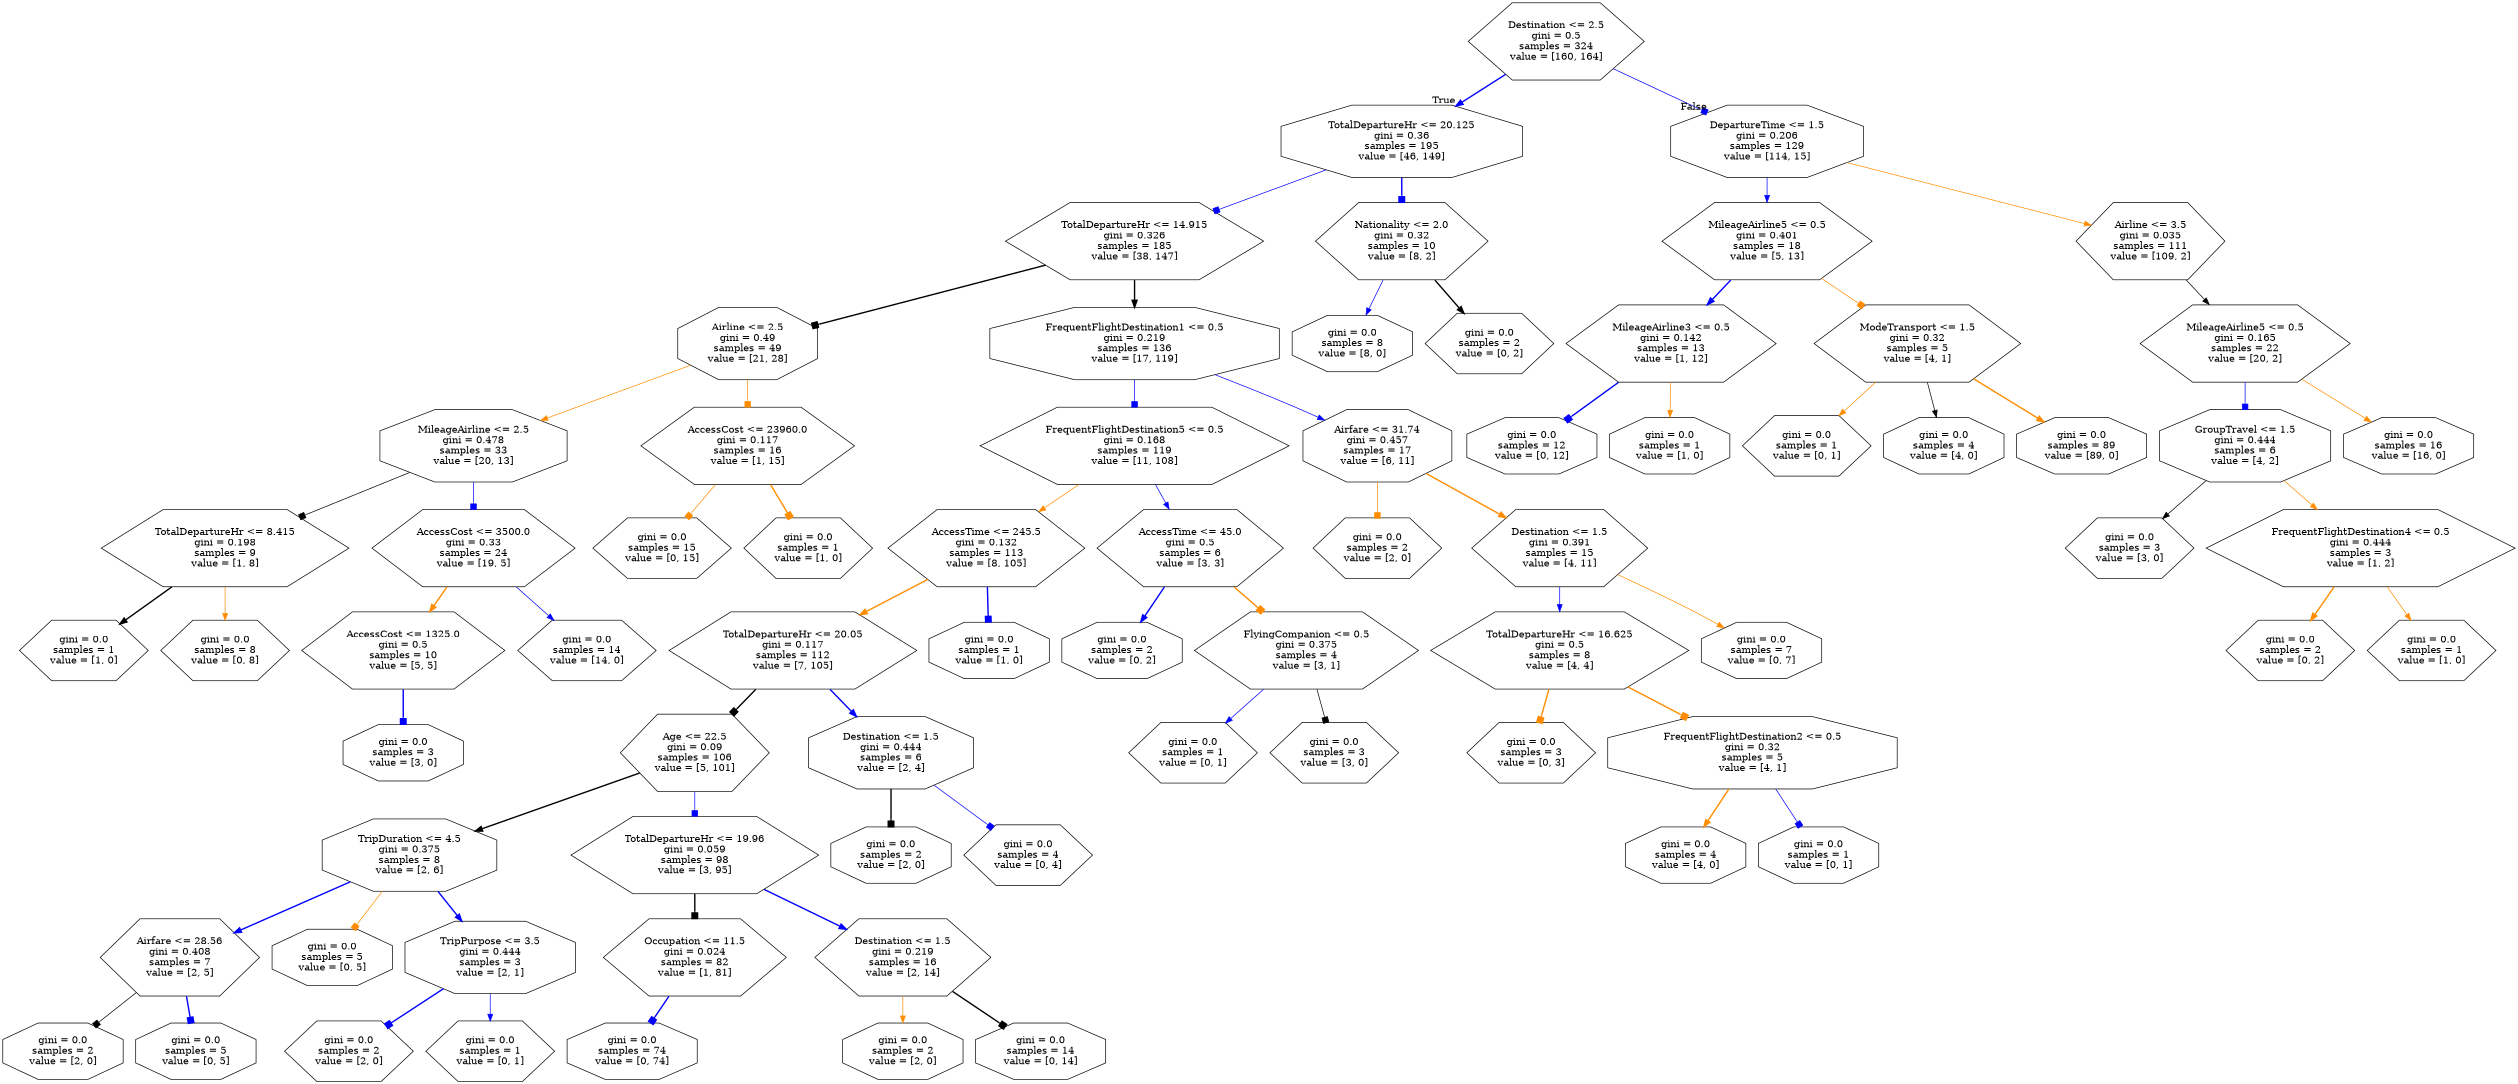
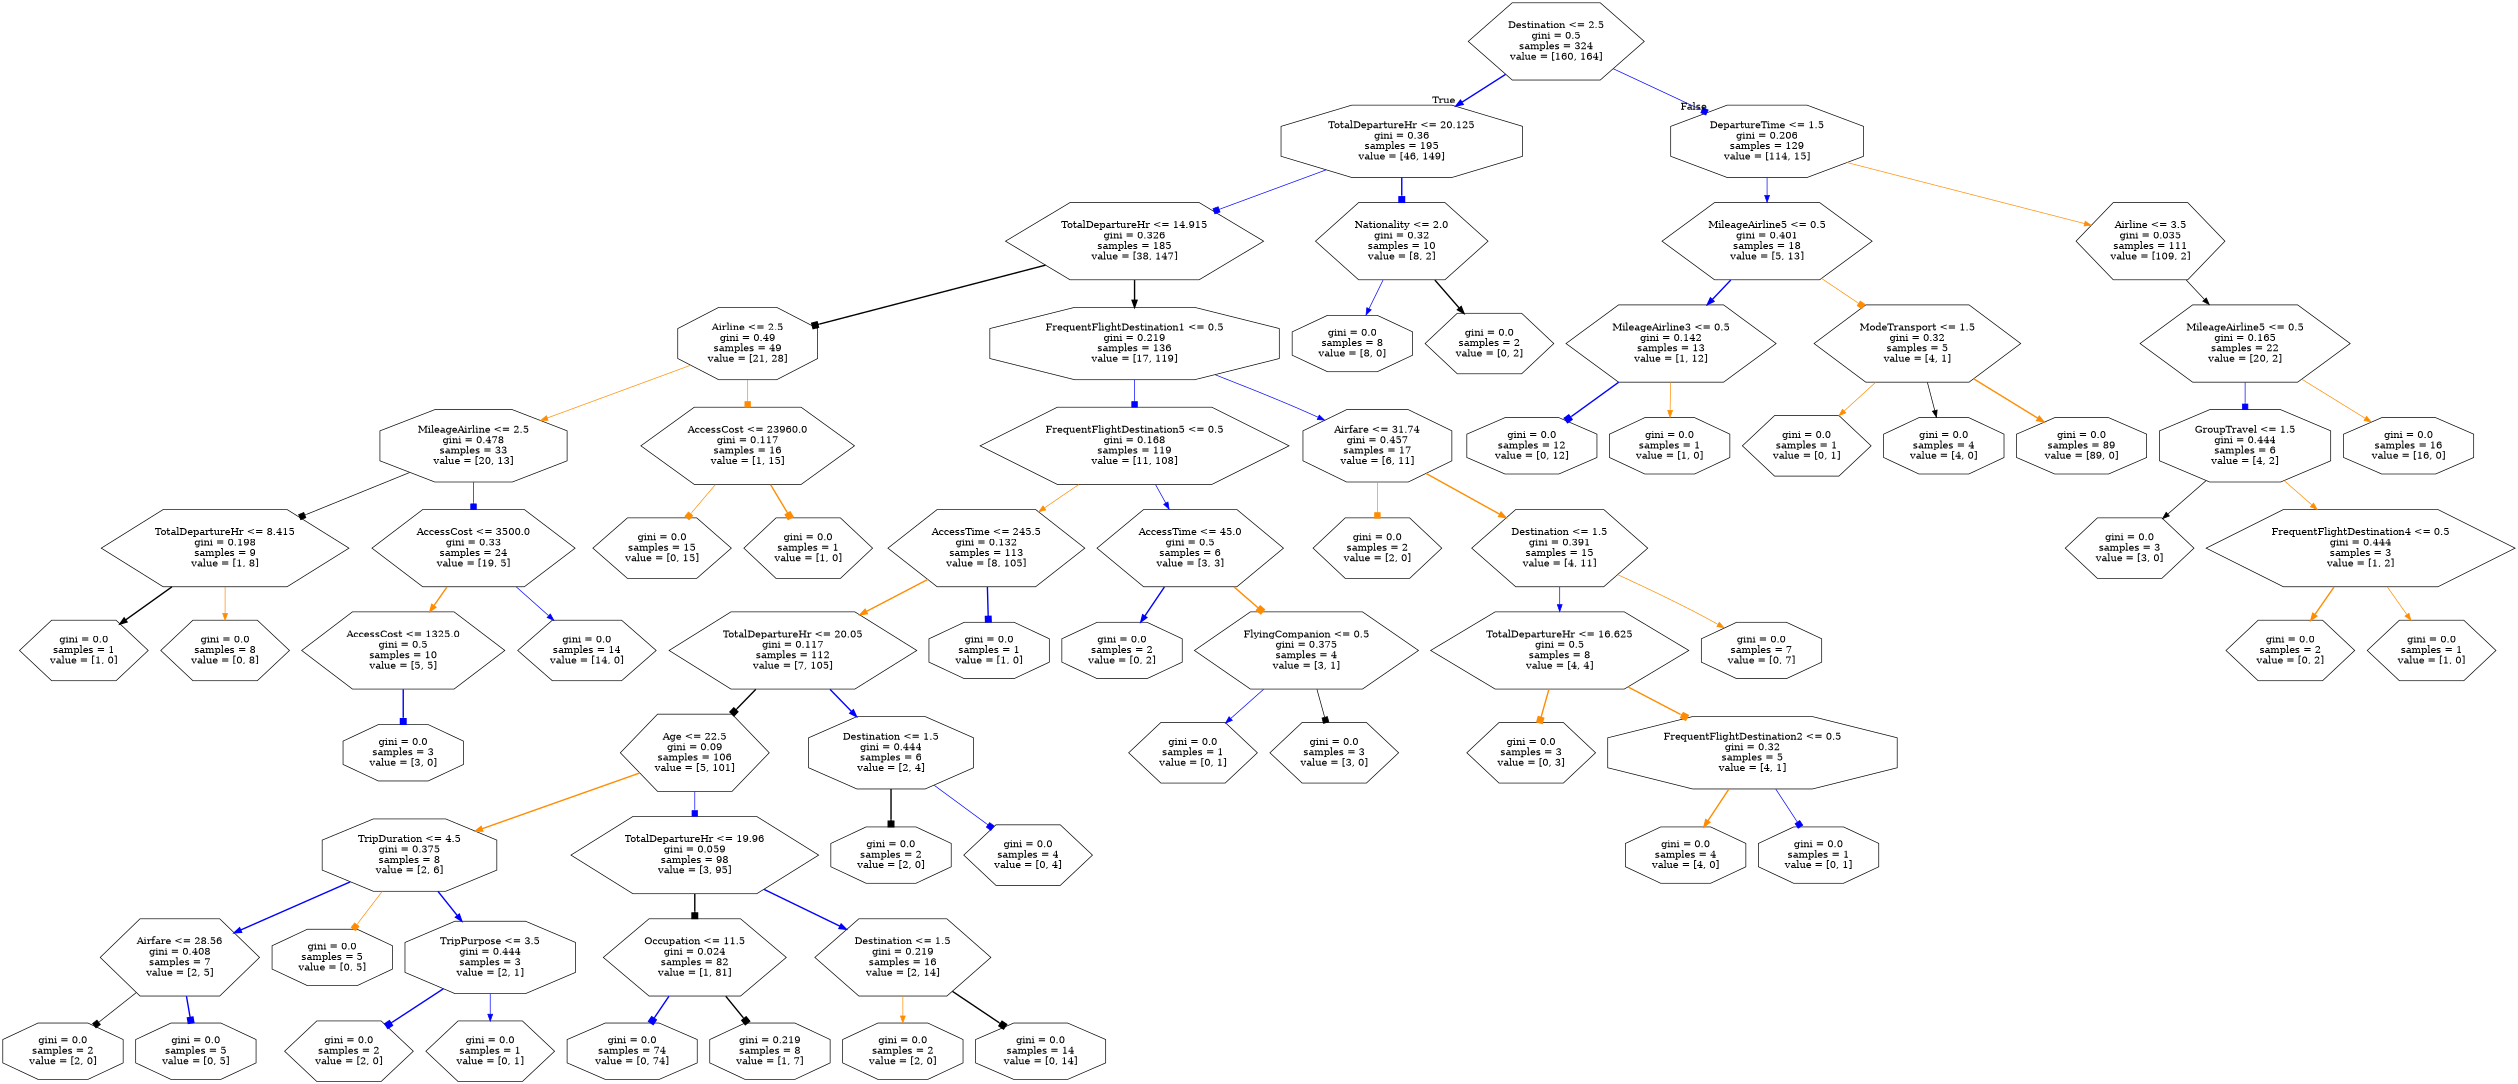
edge "Age <= 22.5 gini = 0.09 samples = 106 value = [5, 101]" -> "TripDuration <= 4.5 gini = 0.375 samples = 8 value = [2, 6]": color black -> darkorange
node "gini = 0.219 samples = 8 value = [1, 7]": added
